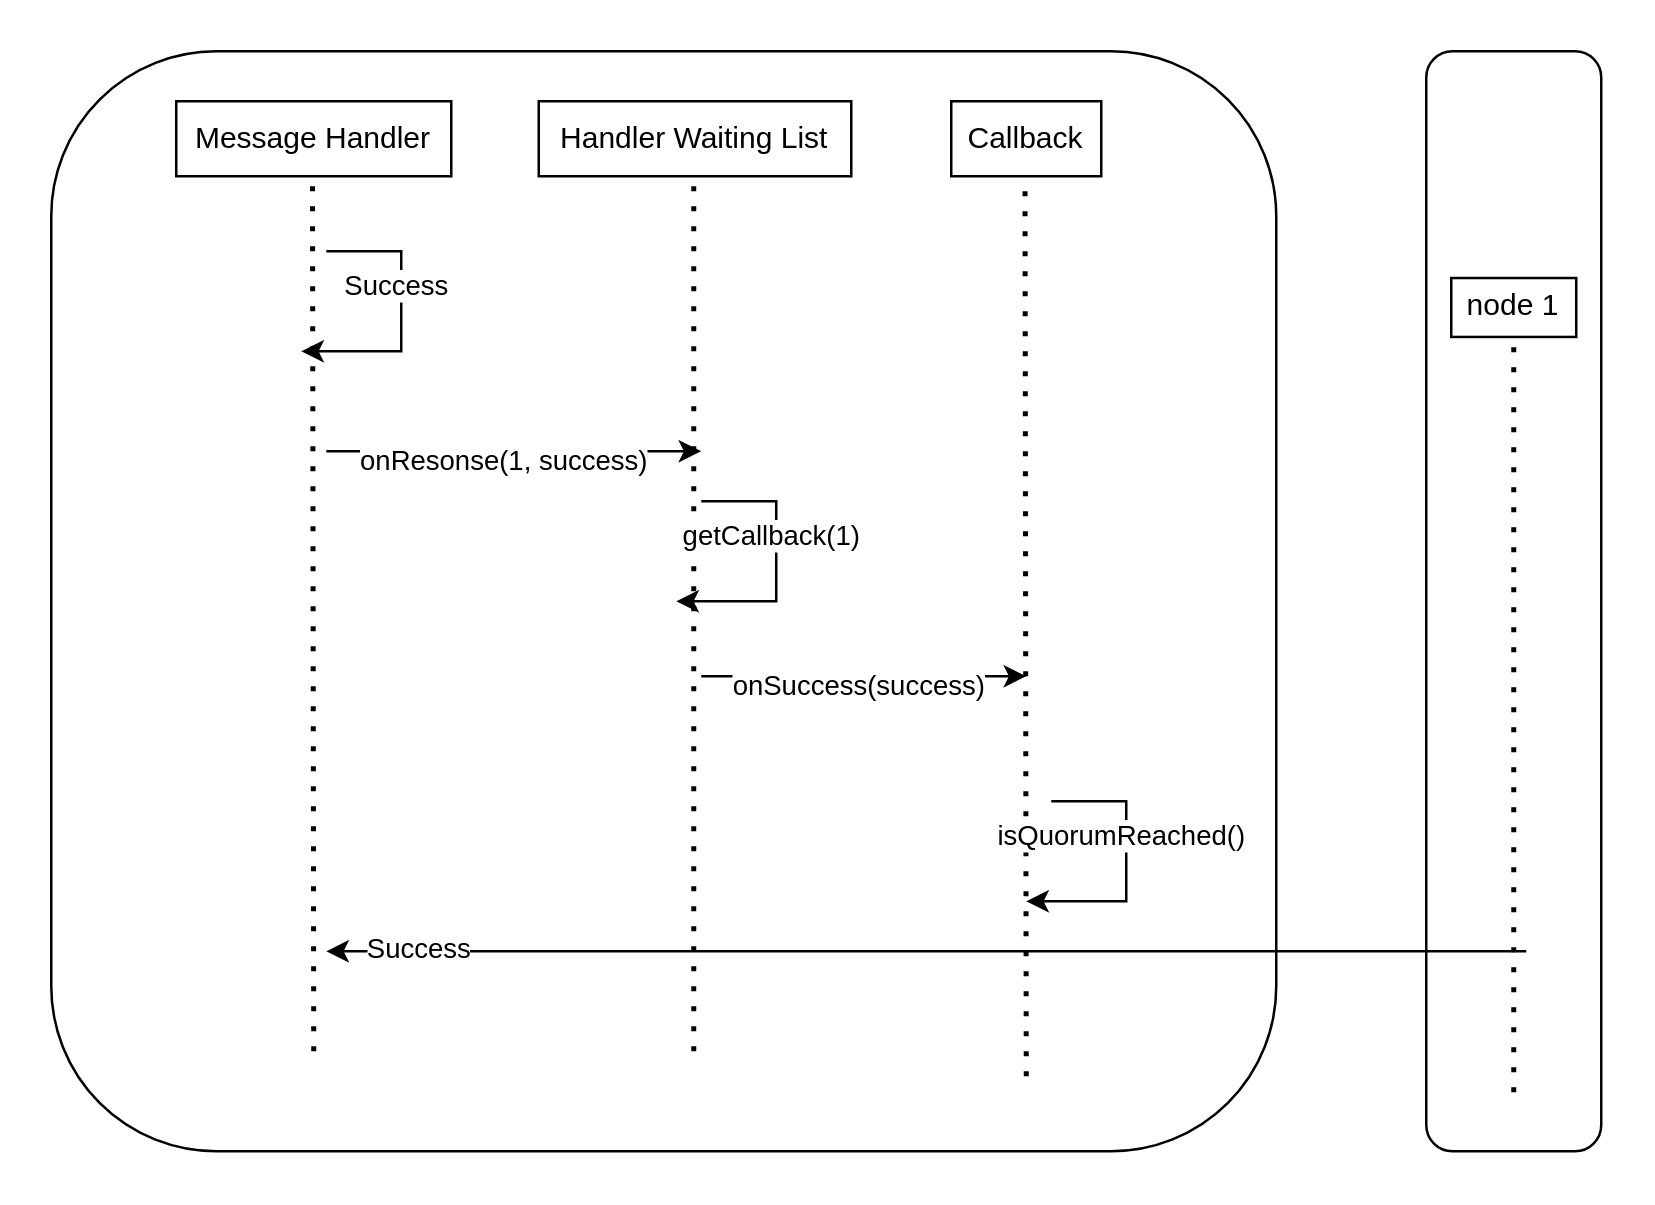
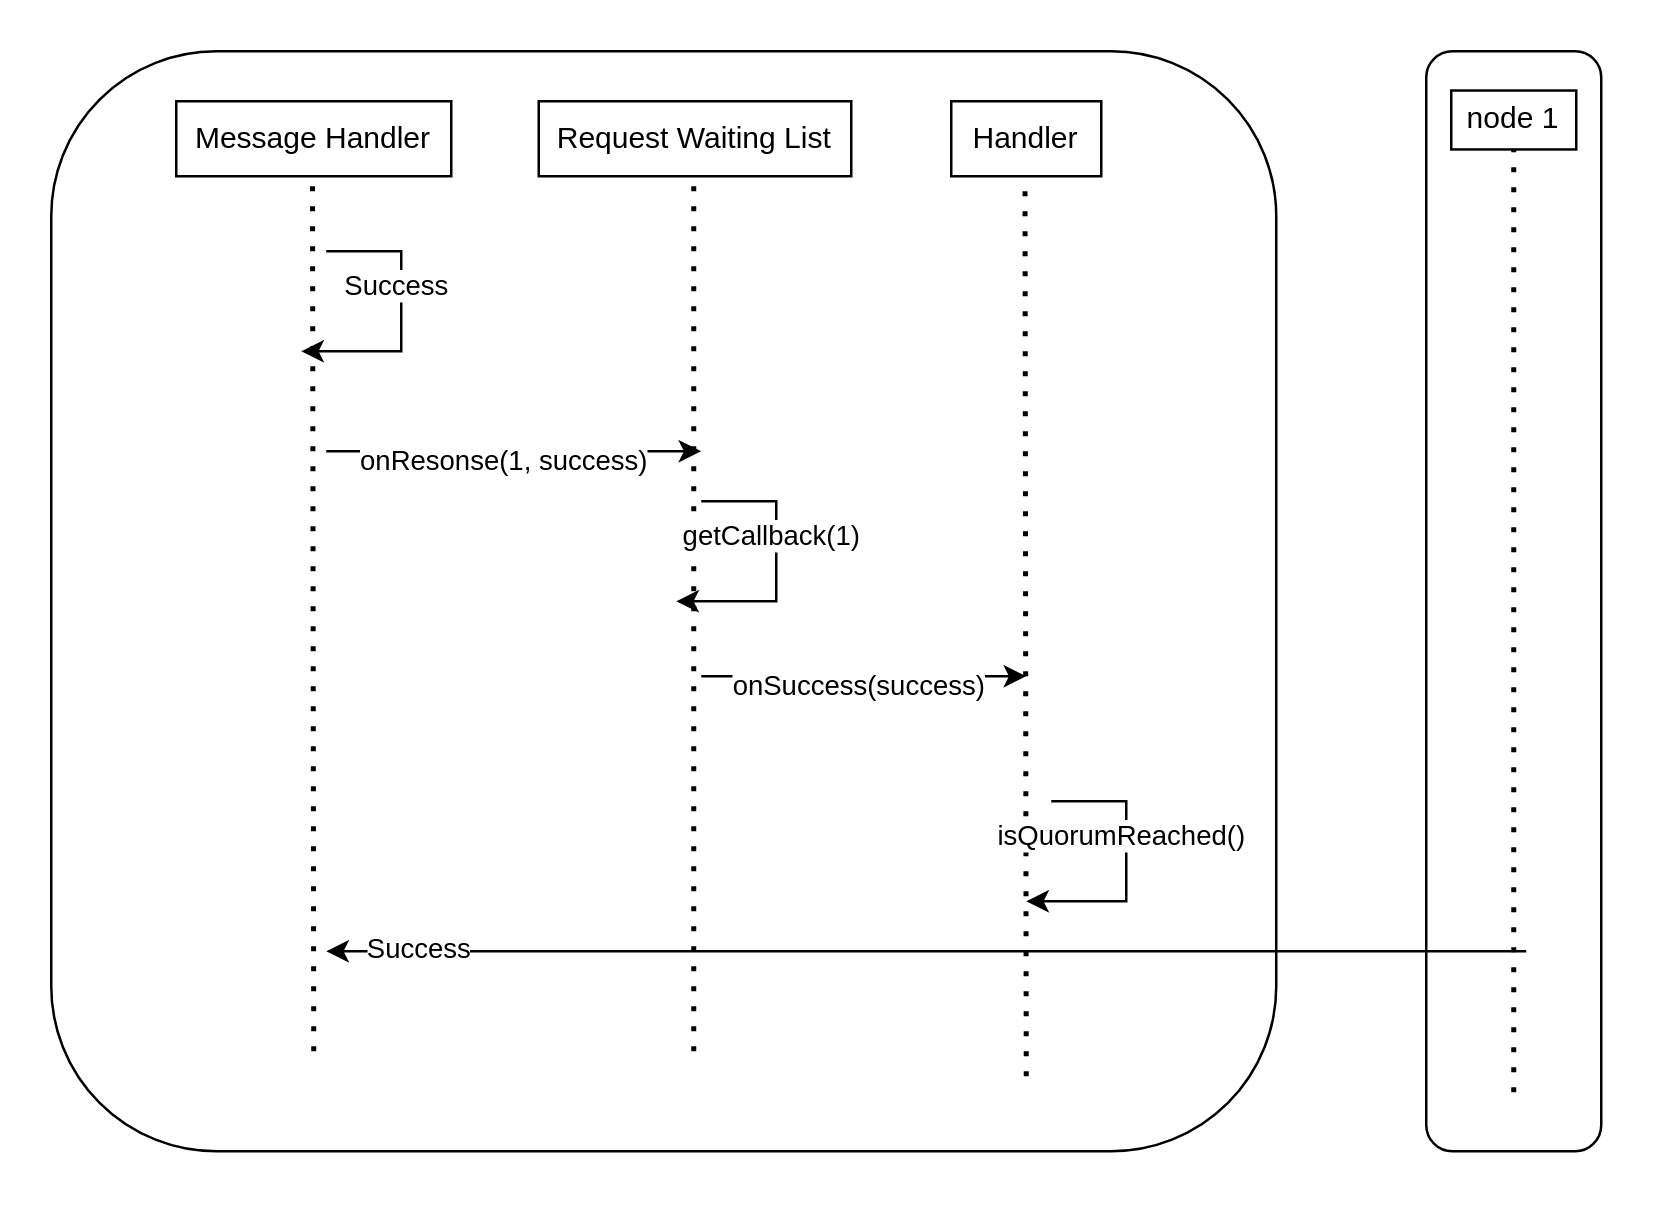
node "Handler Waiting List": label "Handler Waiting List" -> "Request Waiting List"
node "Callback": label "Callback" -> "Handler"
node "node 1": moved (1514, 307) -> (1514, 120)
